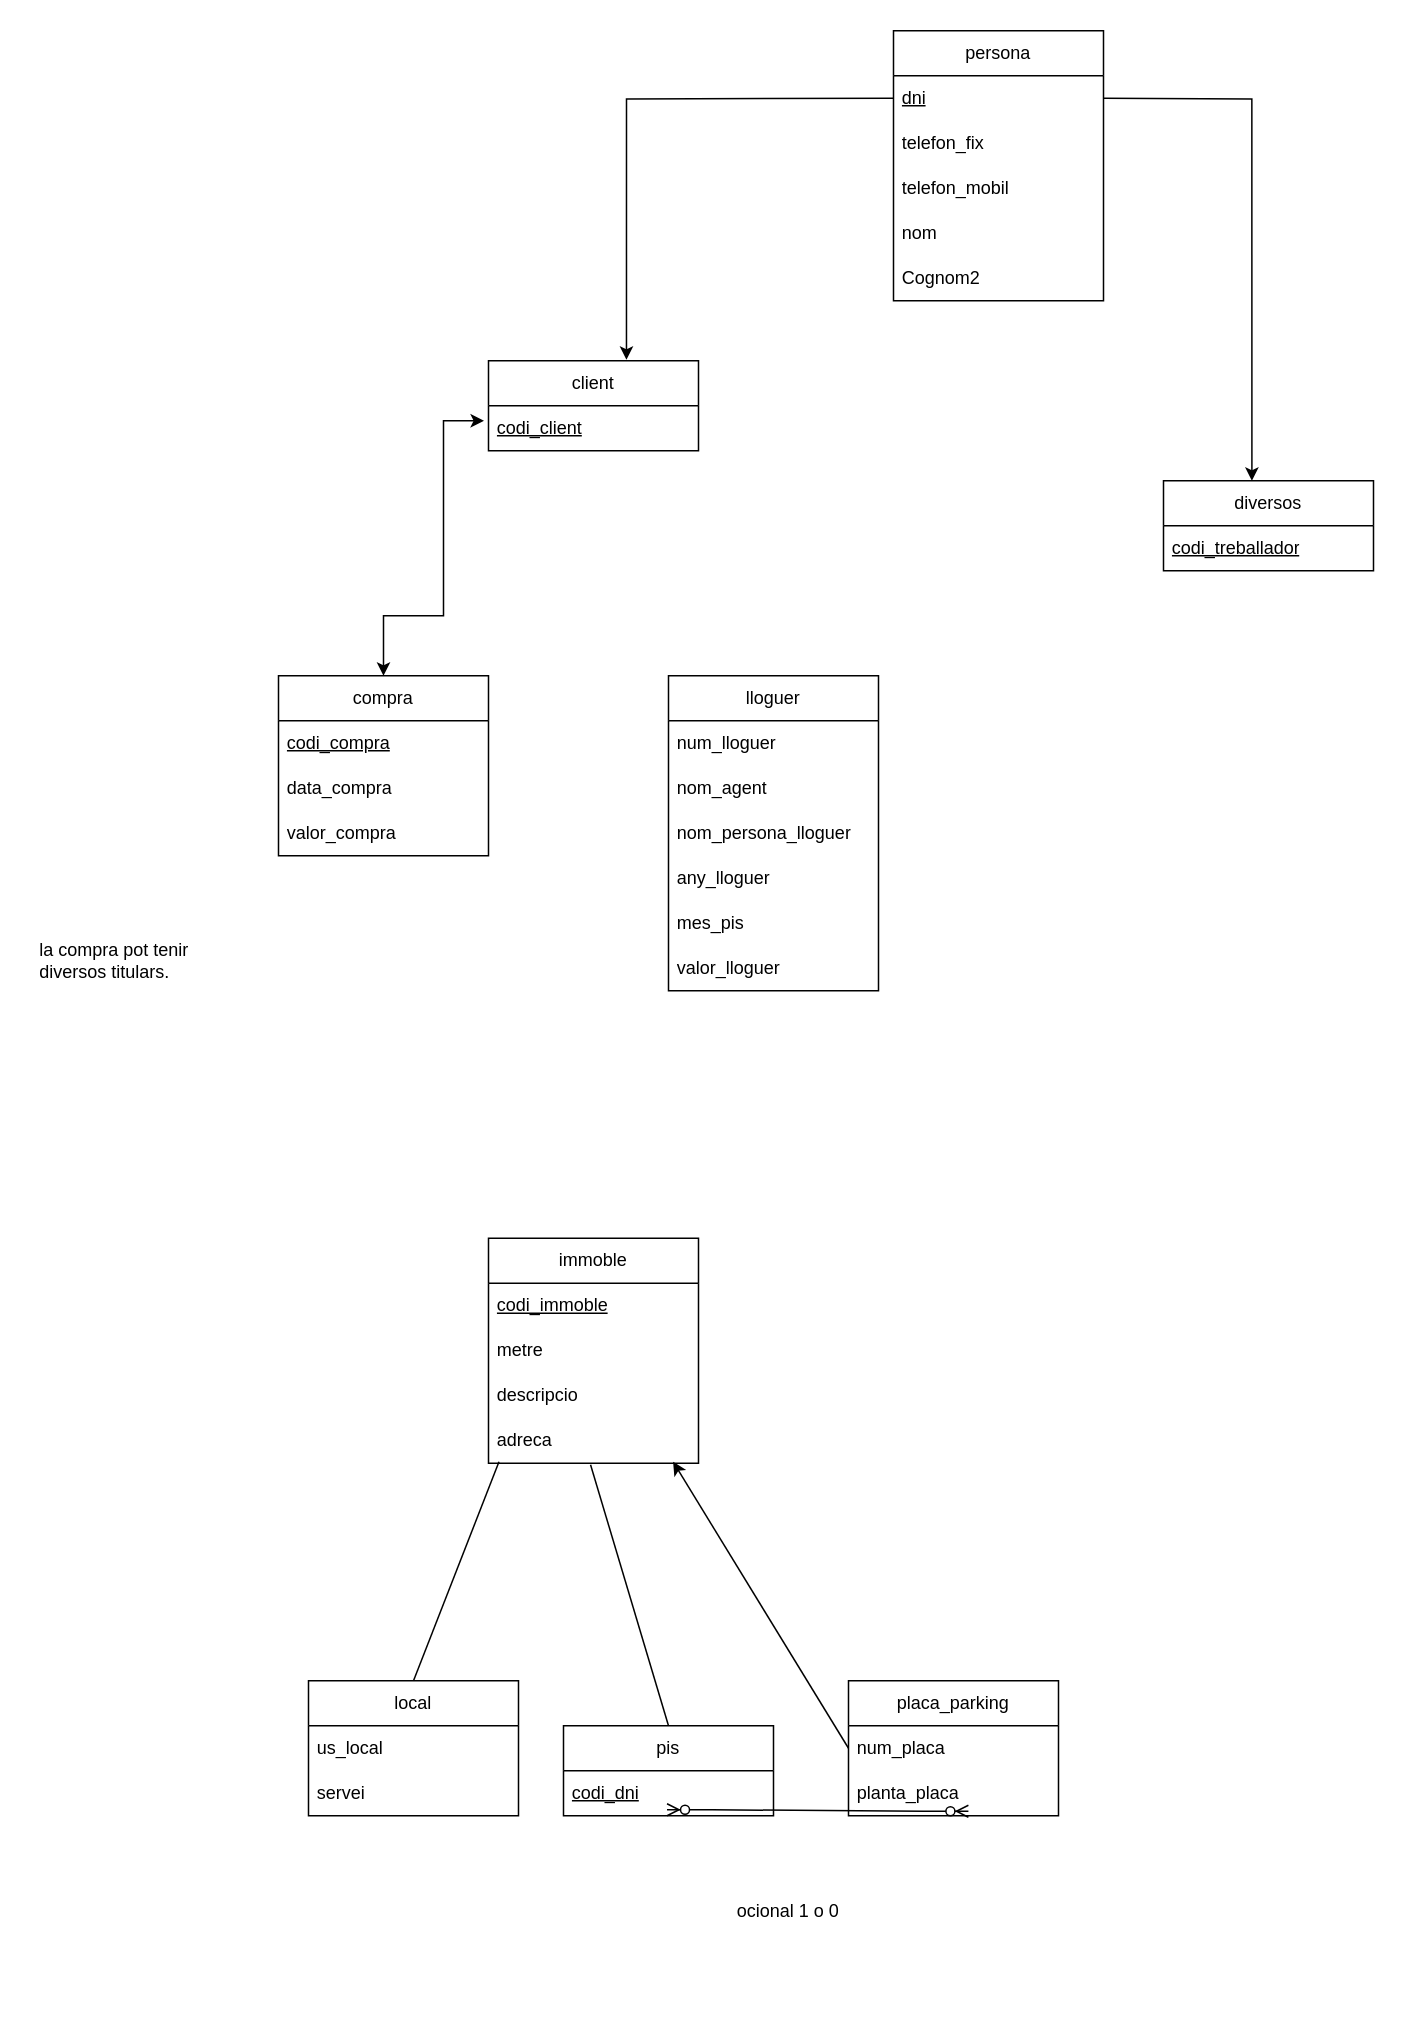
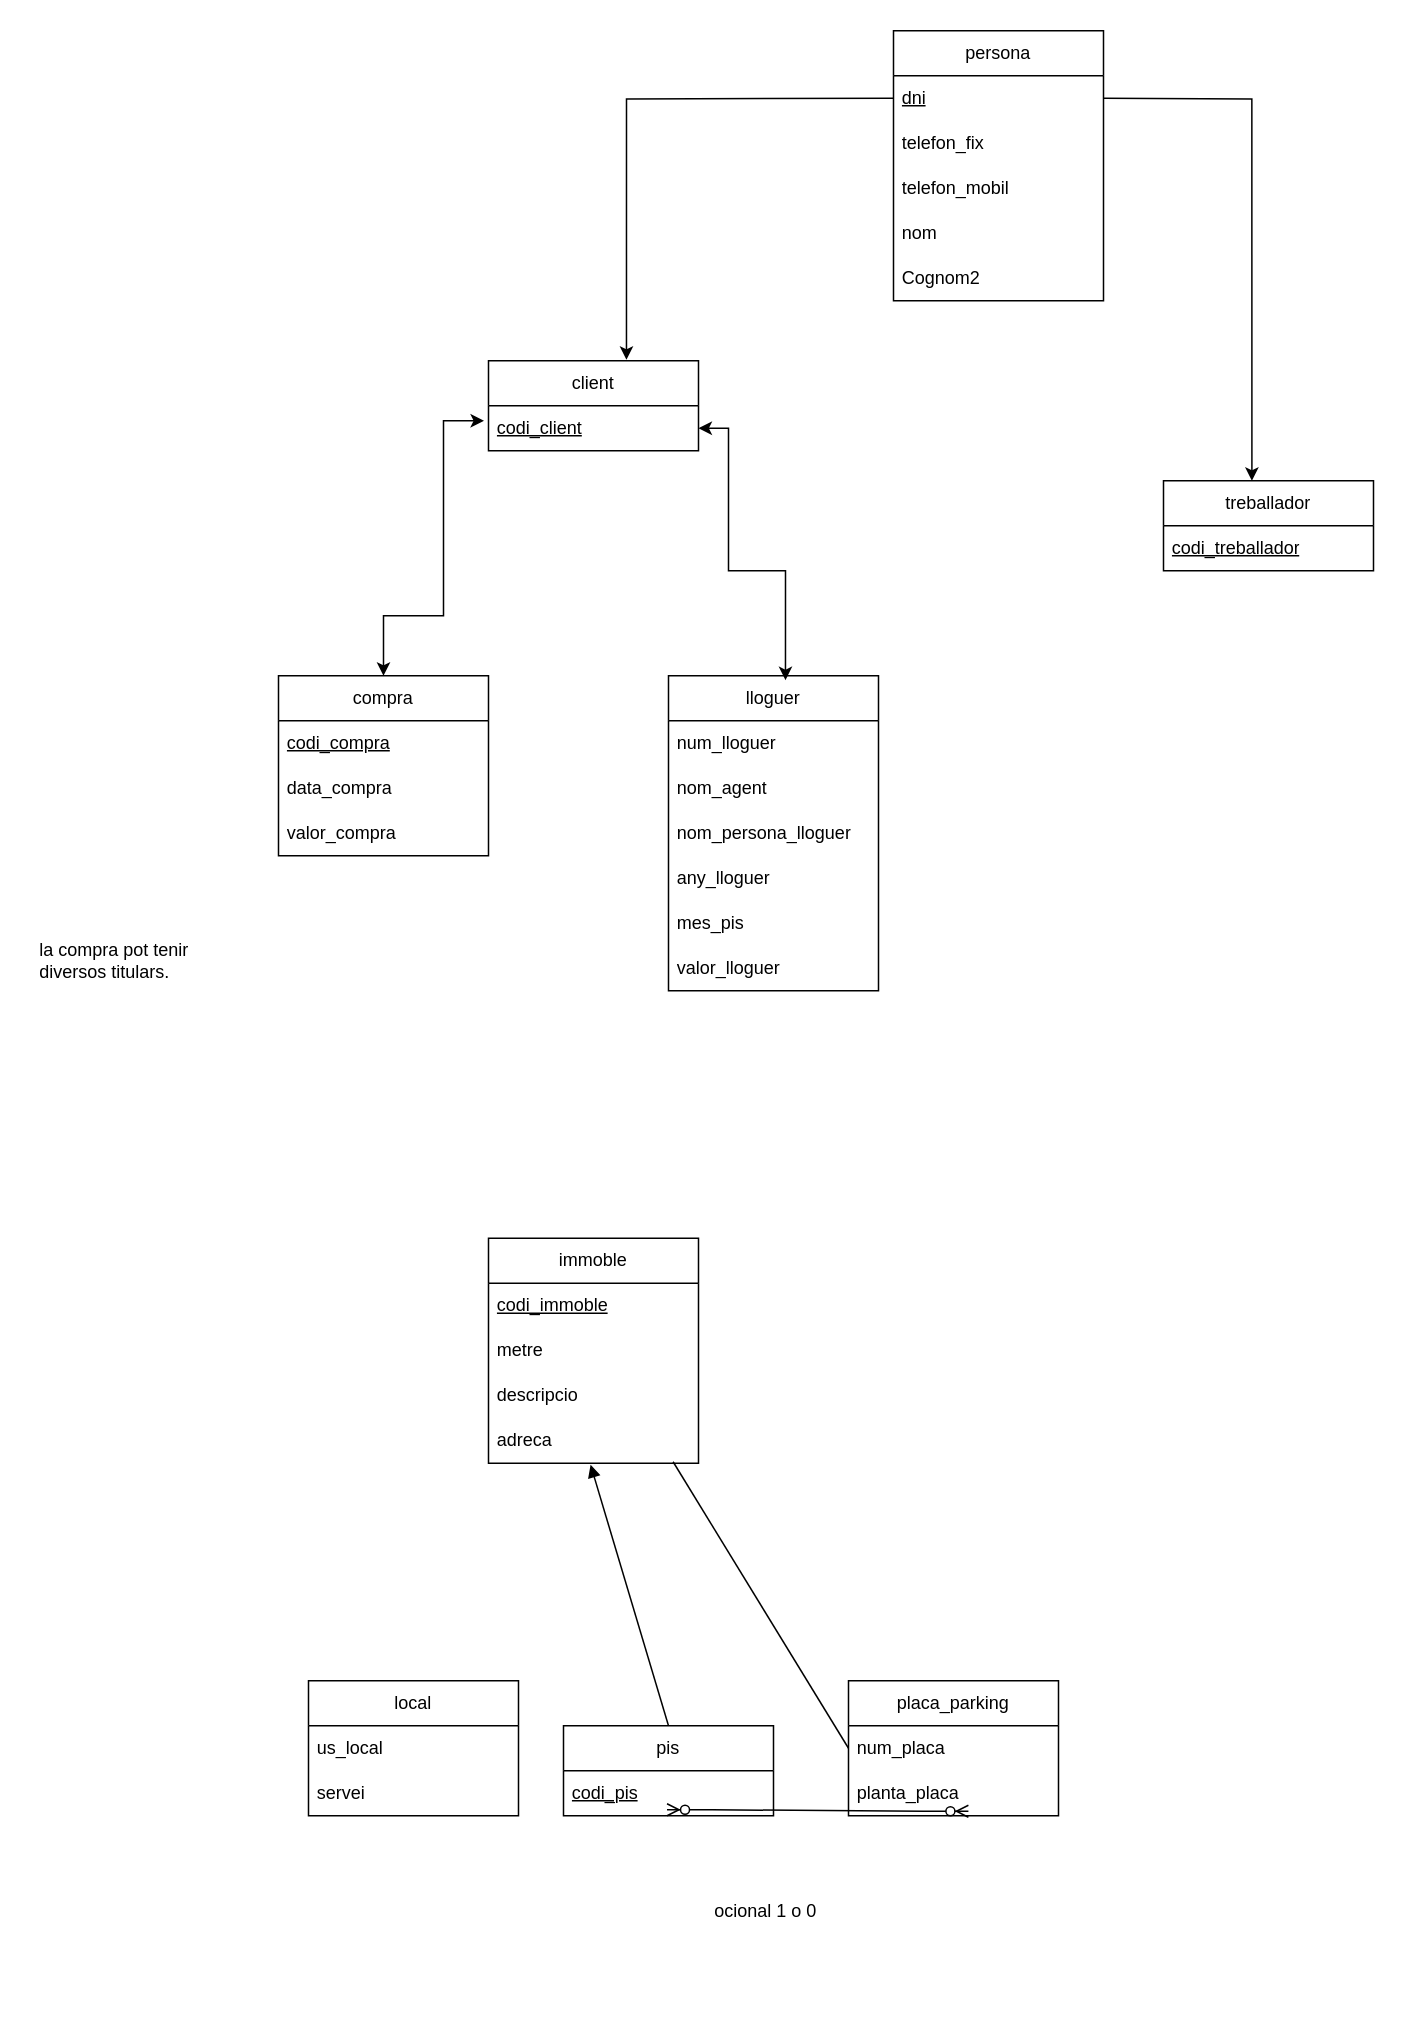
node "diversos": label "diversos" -> "treballador"
edge "codi_client" -- "lloguer": added
edge "adreca" -- "pis": arrowhead none -> block
edge "num_placa" -> "adreca": arrowhead classic -> none
edge "adreca" -- "local": removed
node "codi_dni": label "codi_dni" -> "codi_pis"
node "ocional 1 o 0": moved (811, 1943) -> (788, 1943)
